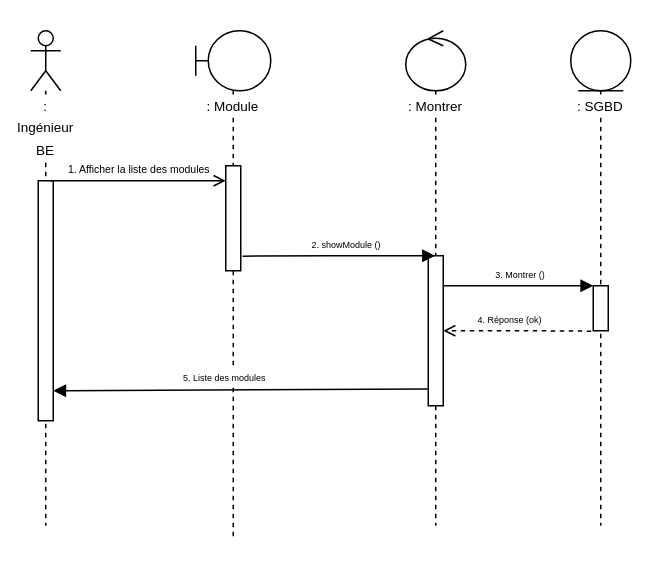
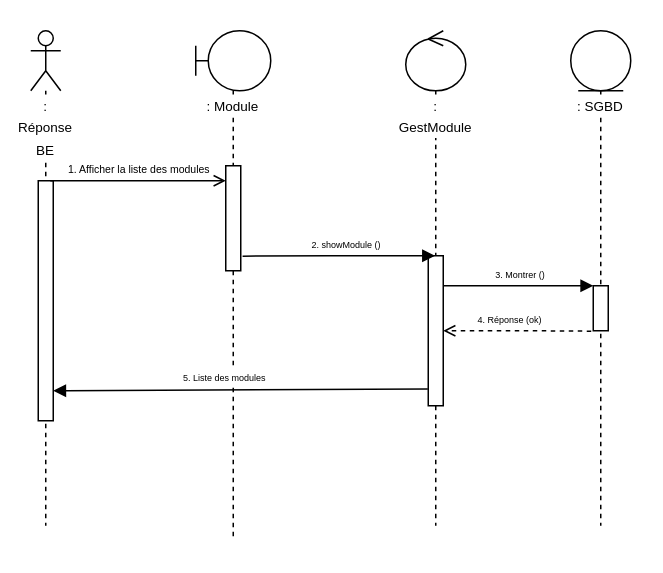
node ": Montrer": label ": Montrer" -> ": GestModule"
node ": Ingénieur BE": label ": Ingénieur BE" -> ": Réponse BE"
